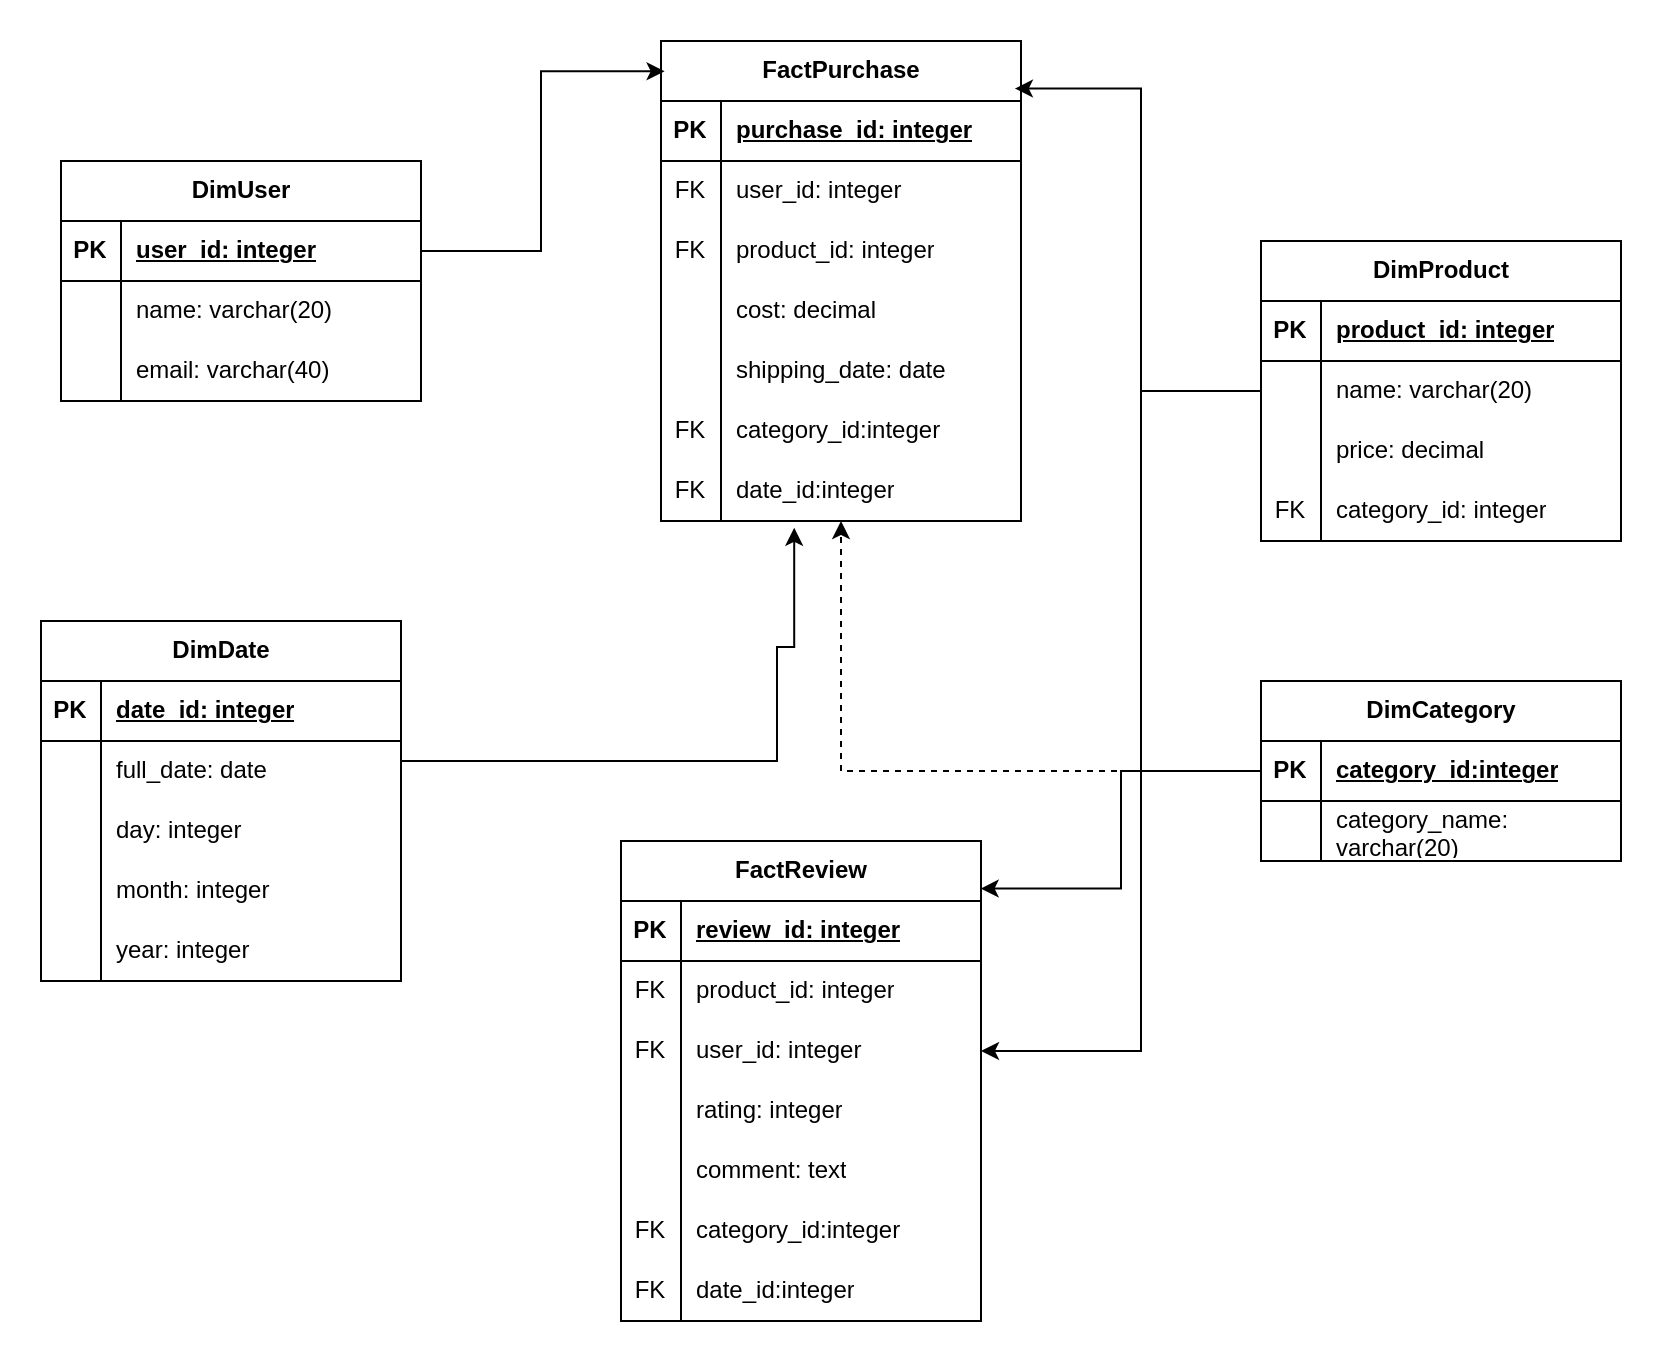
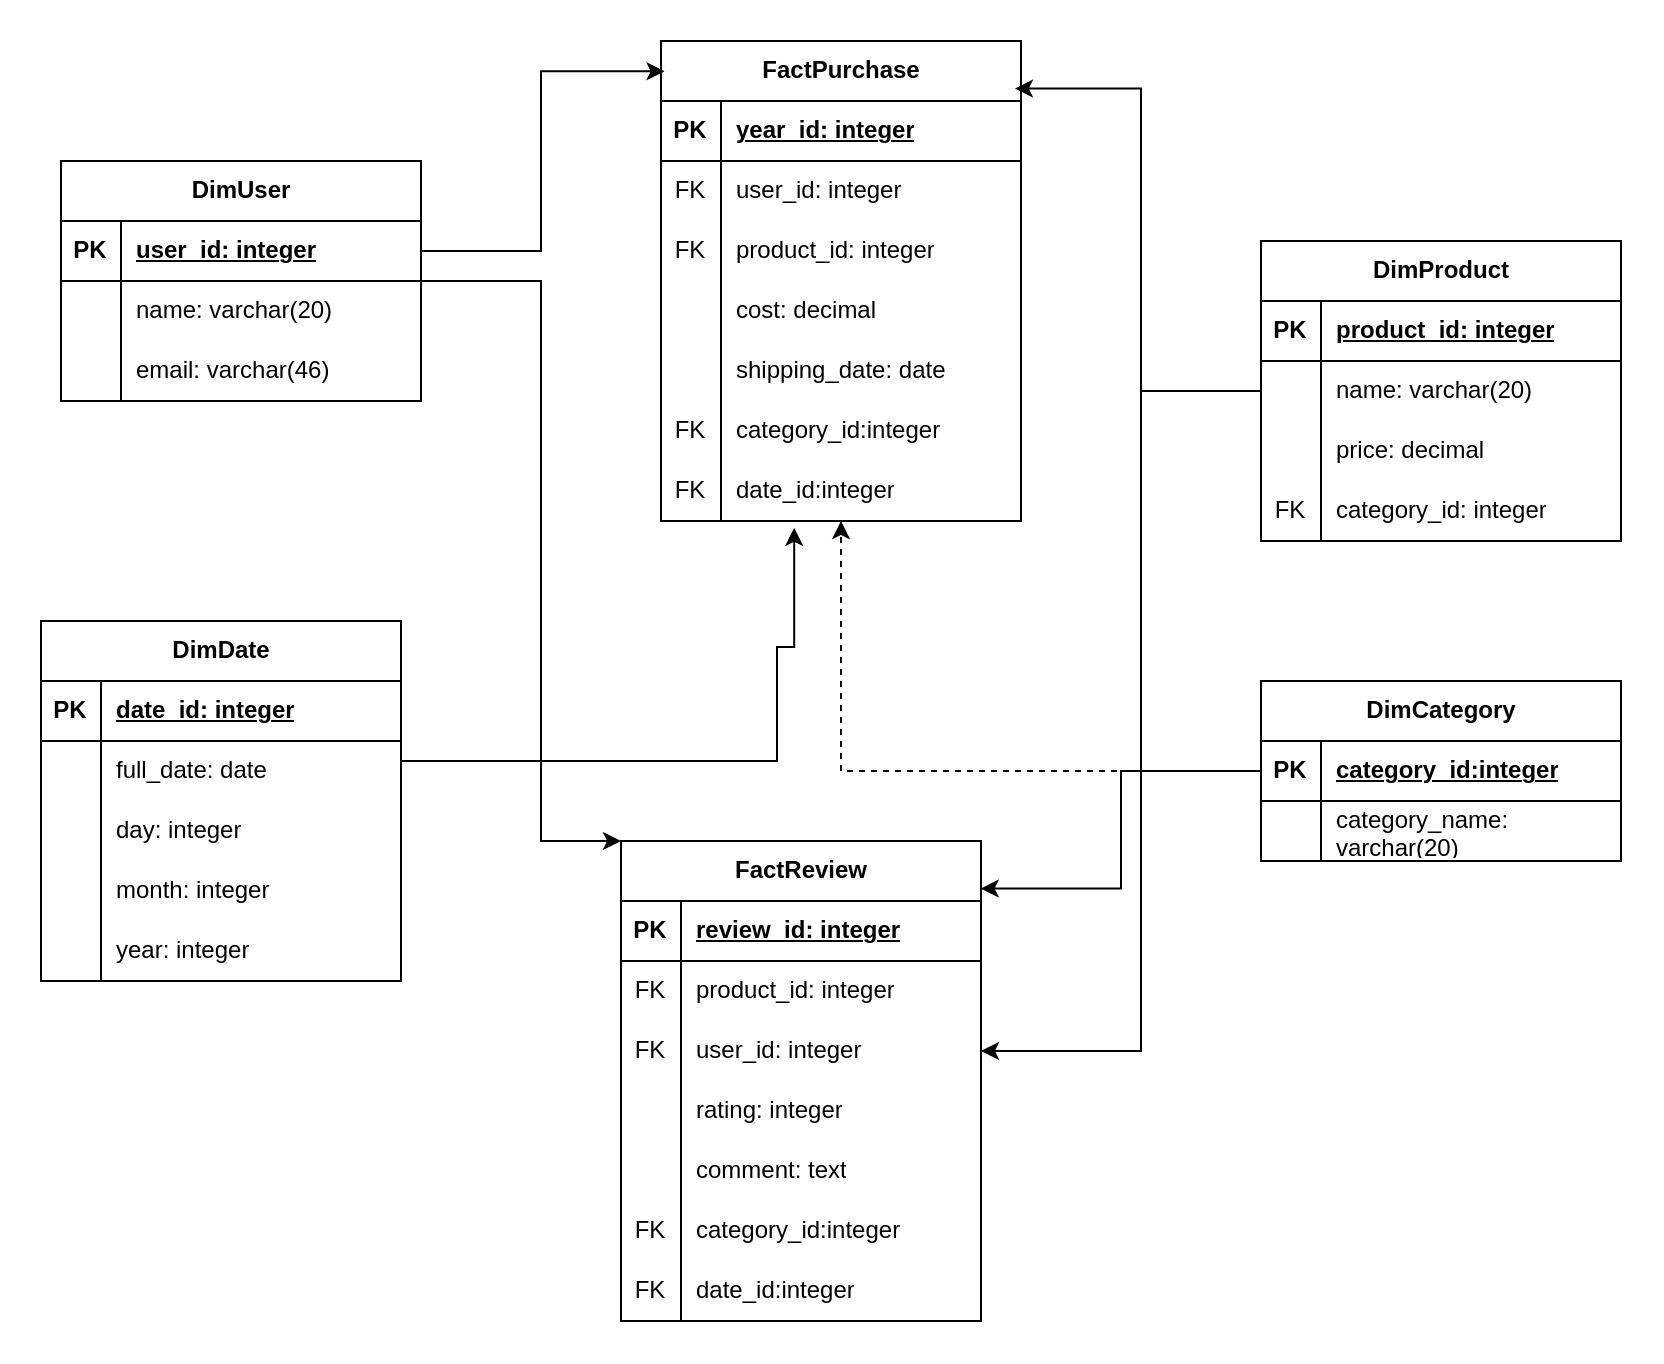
node "purchase_id: integer": label "purchase_id: integer" -> "year_id: integer"
node "email: varchar(40)": label "email: varchar(40)" -> "email: varchar(46)"
edge "DimUser" -> "FactReview": added
